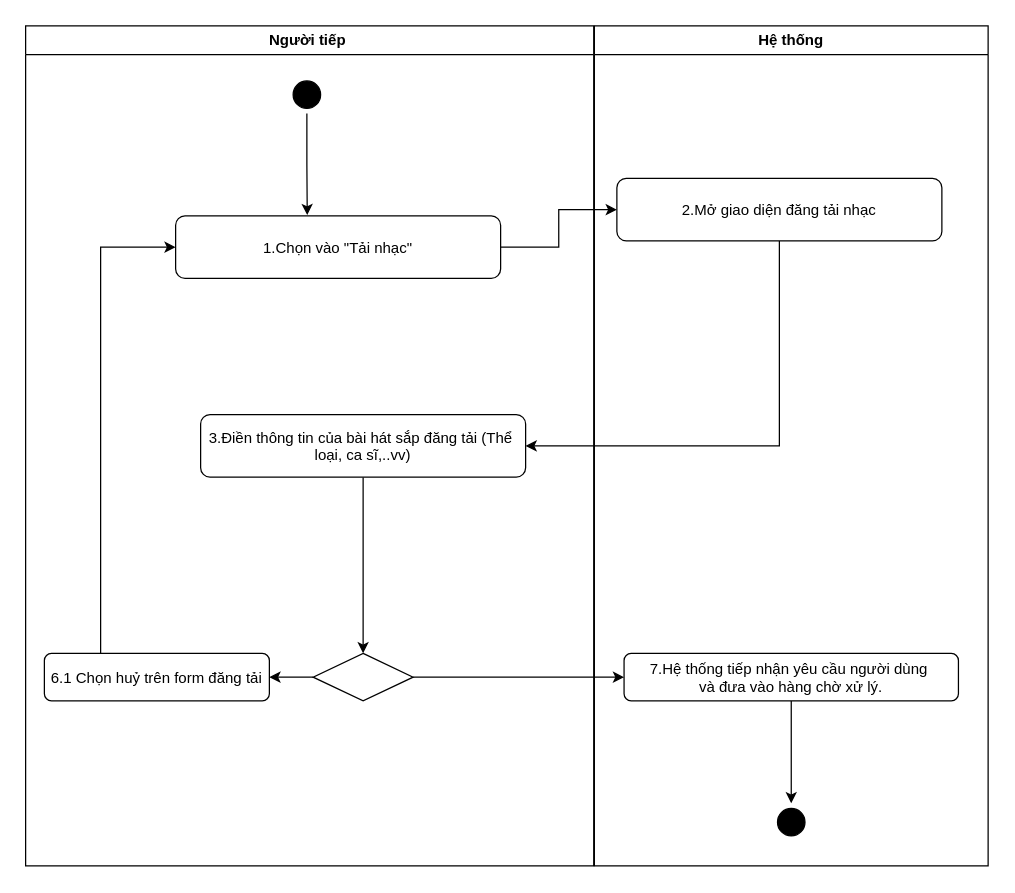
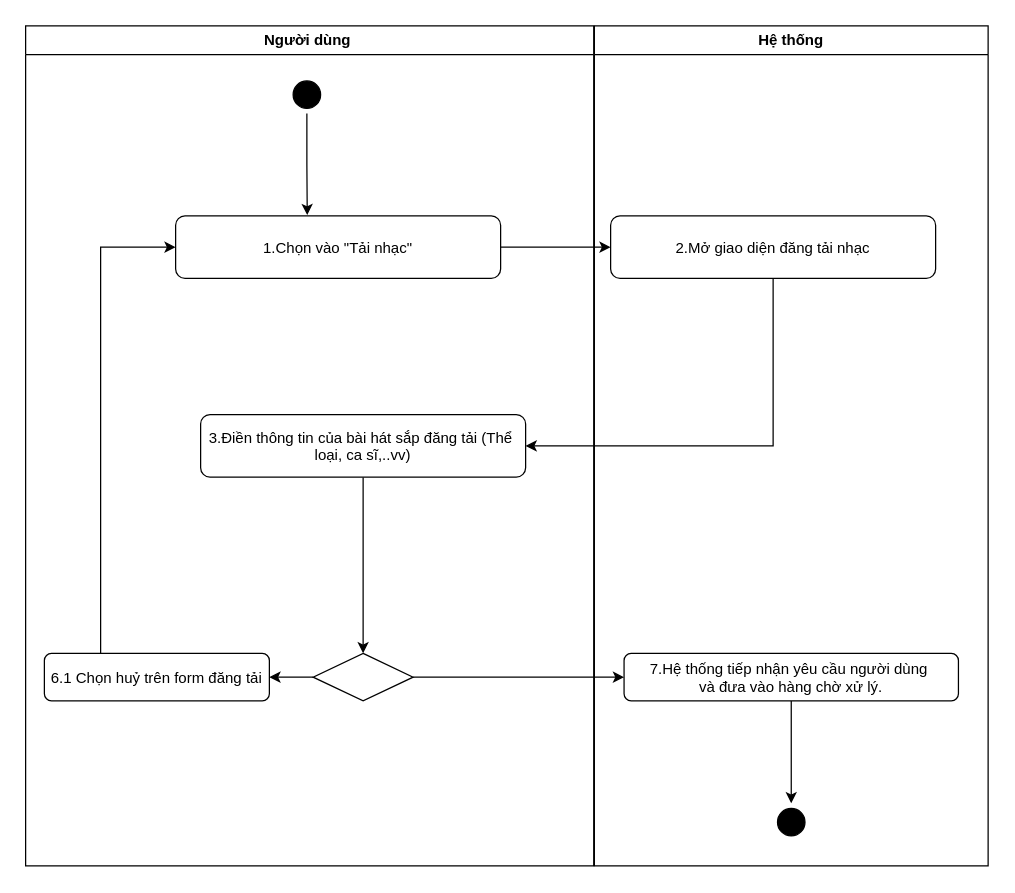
node "Người tiếp": label "Người tiếp" -> "Người dùng"
node "2.Mở giao diện đăng tải nhạc": moved (779, 209) -> (773, 247)
